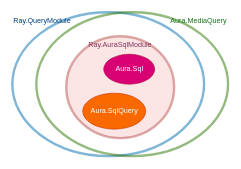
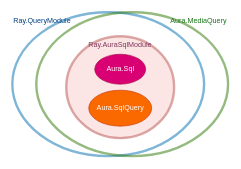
node "Aura.Sql": moved (129, 69) -> (120, 69)
node "Aura.SqlQuery": moved (114, 111) -> (120, 108)
